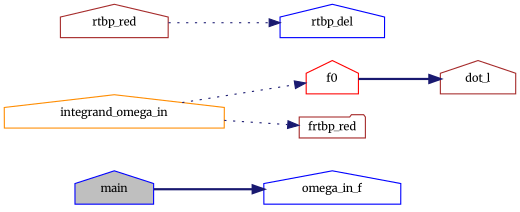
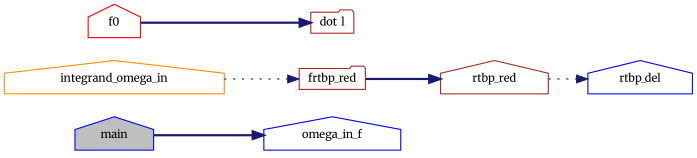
edge "frtbp_red" -> "rtbp_red": added
node "dot_l": shape house -> folder
edge "integrand_omega_in" -> "f0": removed
